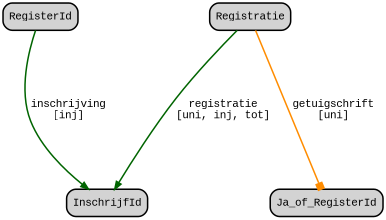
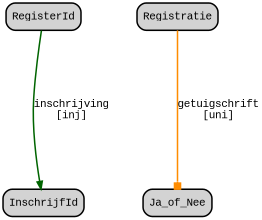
edge "Registratie" -> "InschrijfId": removed, label "registratie [uni, inj, tot]"
node "Ja_of_RegisterId": label "Ja_of_RegisterId" -> "Ja_of_Nee"
